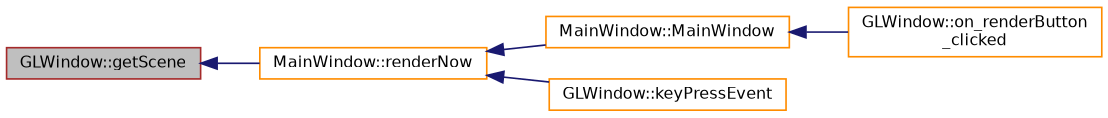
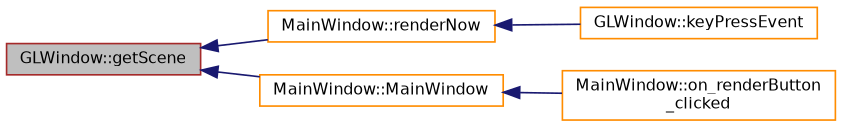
node "GLWindow::on_renderButton _clicked": label "GLWindow::on_renderButton _clicked" -> "MainWindow::on_renderButton _clicked"
edge "MainWindow::MainWindow" -> "MainWindow::renderNow": now "MainWindow::MainWindow" -> "GLWindow::getScene"
